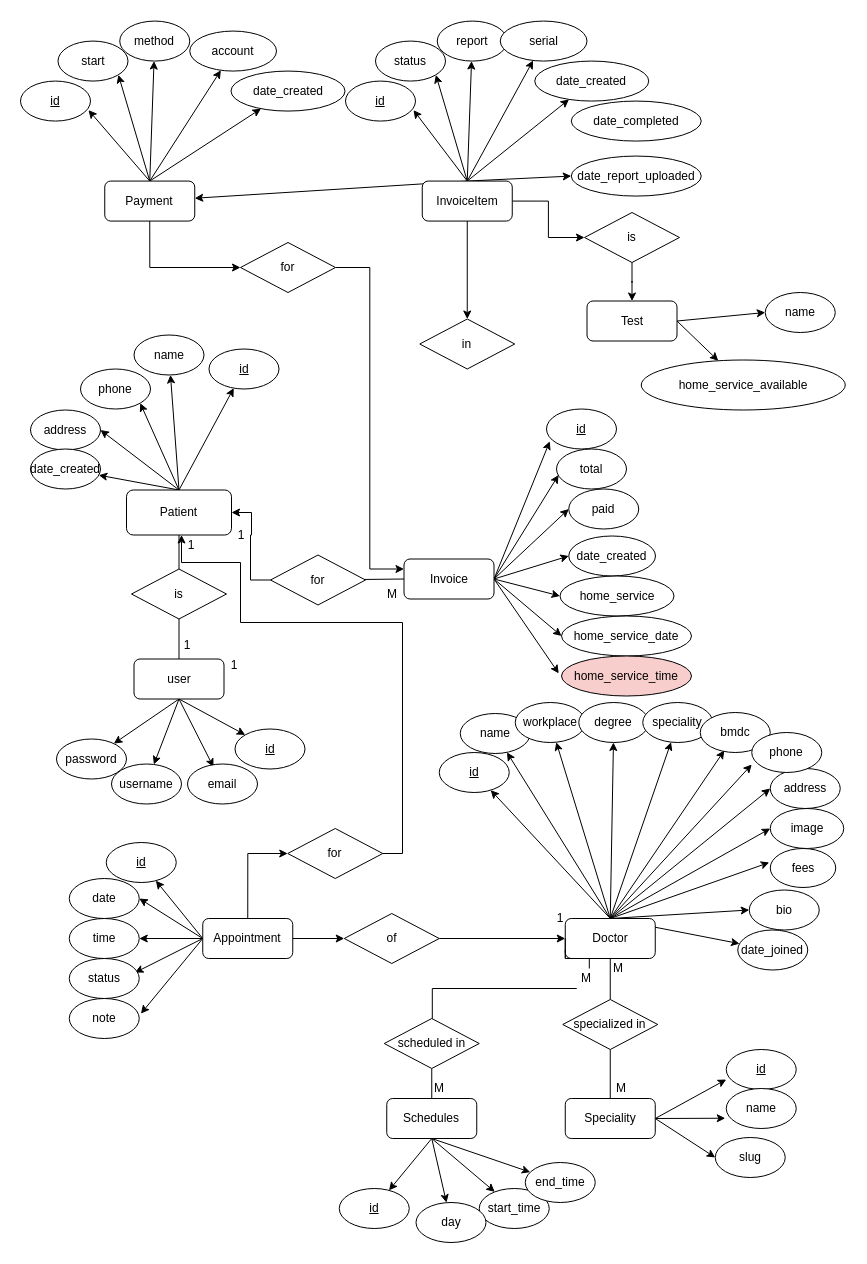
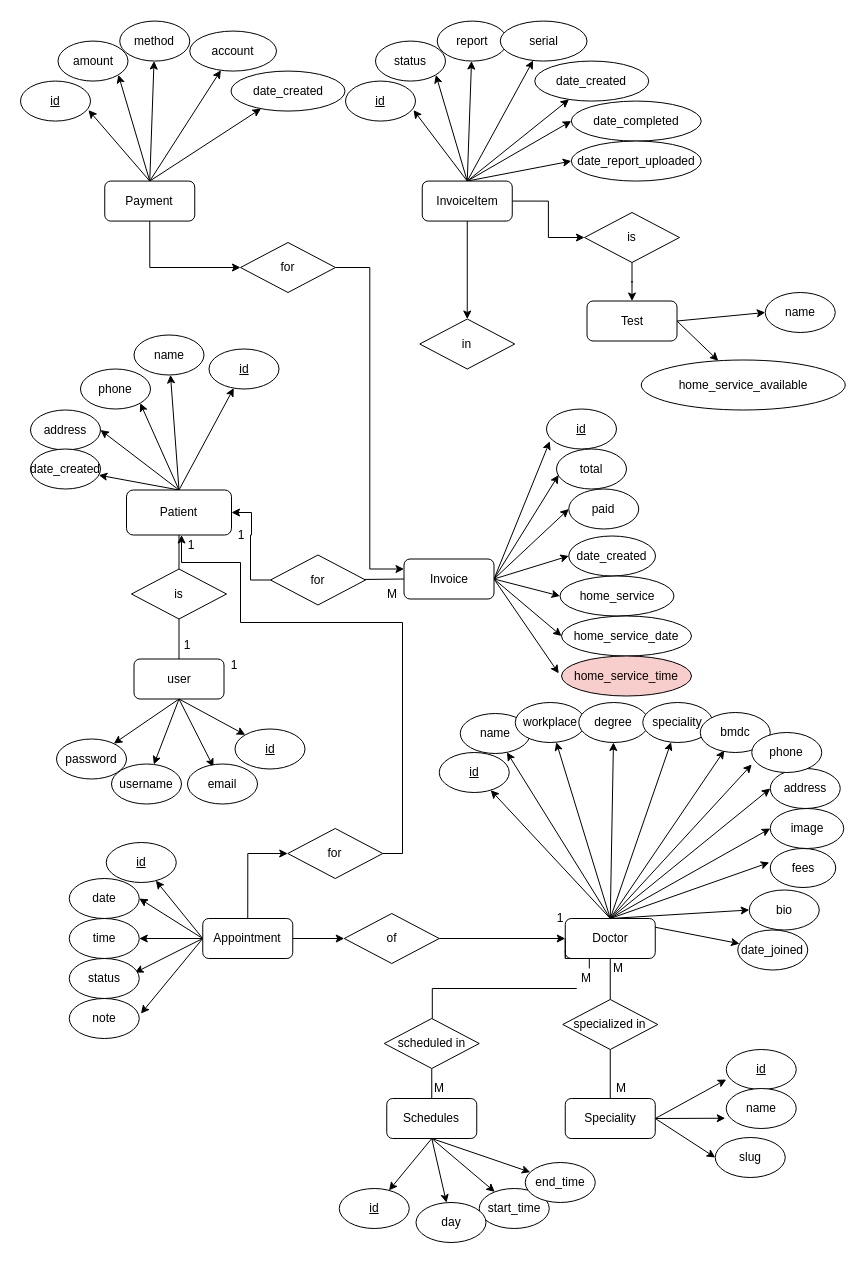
node "start": label "start" -> "amount"
node "date_report_uploaded": moved (636, 176) -> (636, 161)
edge "InvoiceItem" -> "Payment": now "InvoiceItem" -> "date_completed"
